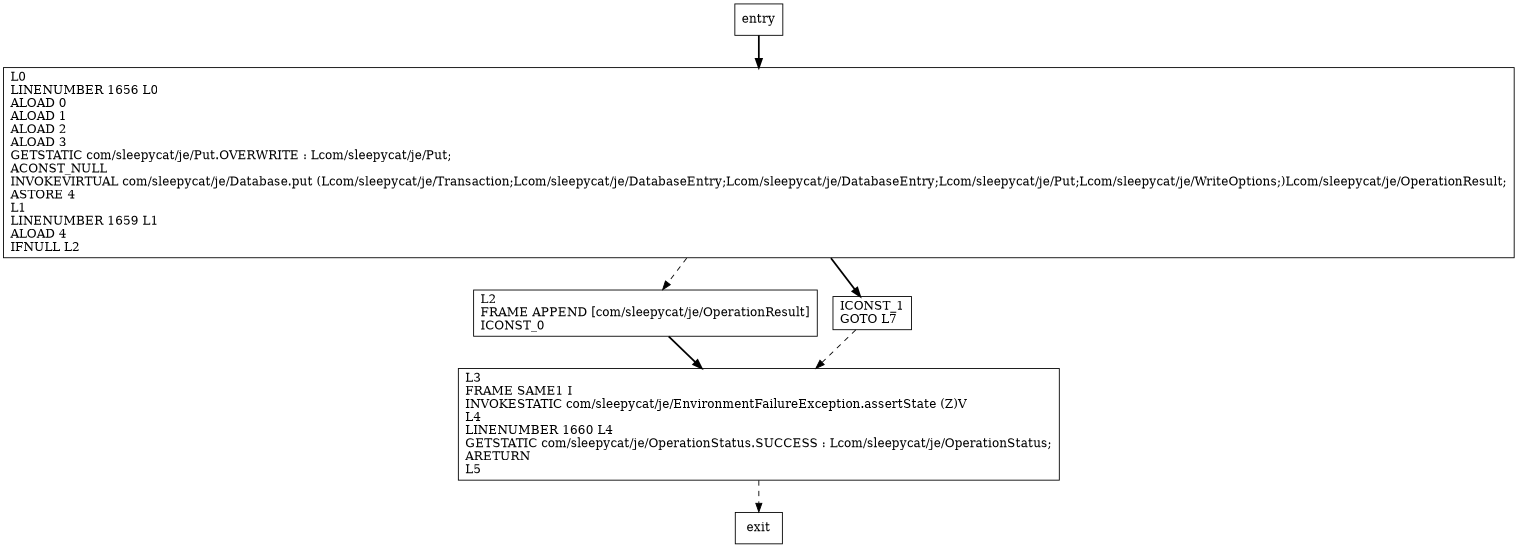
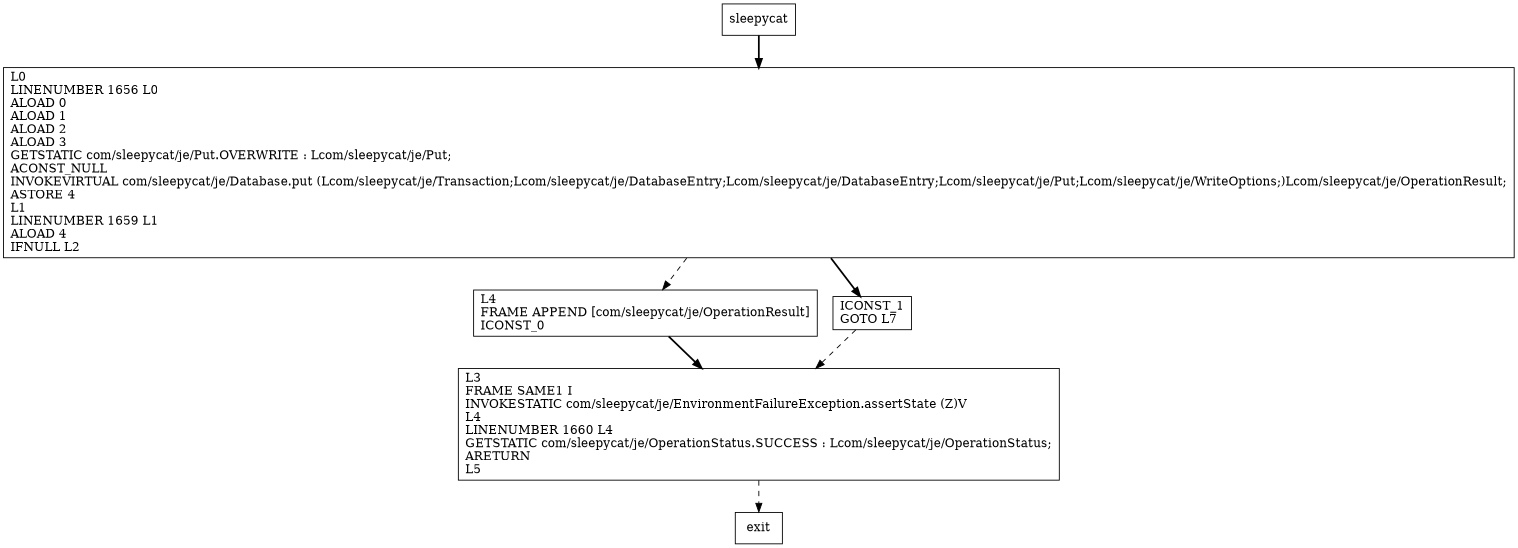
node "entry": label "entry" -> "sleepycat"
node "L2 FRAME APPEND [com/sleepycat/je/OperationResult] ICONST_0": label "L2 FRAME APPEND [com/sleepycat/je/OperationResult] ICONST_0" -> "L4 FRAME APPEND [com/sleepycat/je/OperationResult] ICONST_0"
